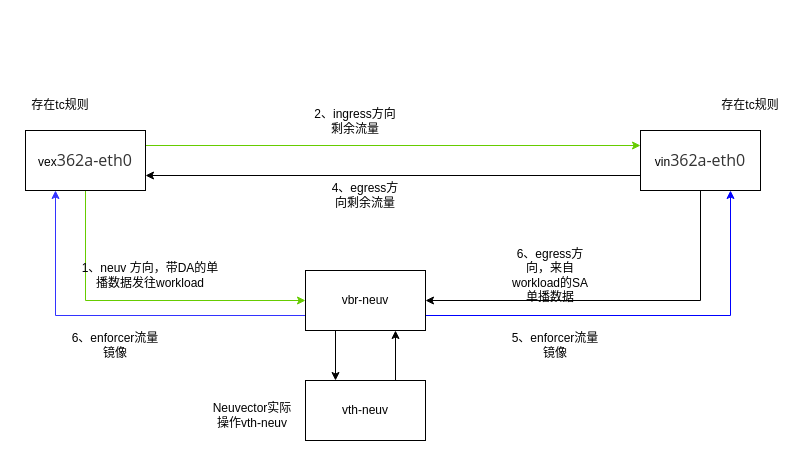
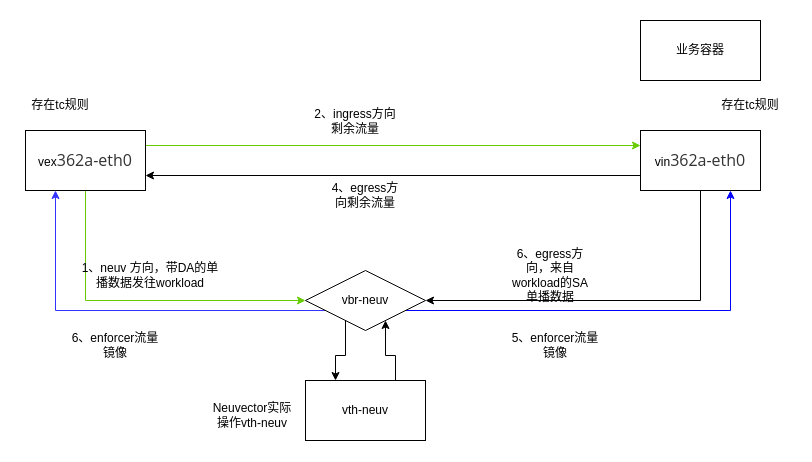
node "业务容器": added
node "vbr-neuv": shape rectangle -> diamond
